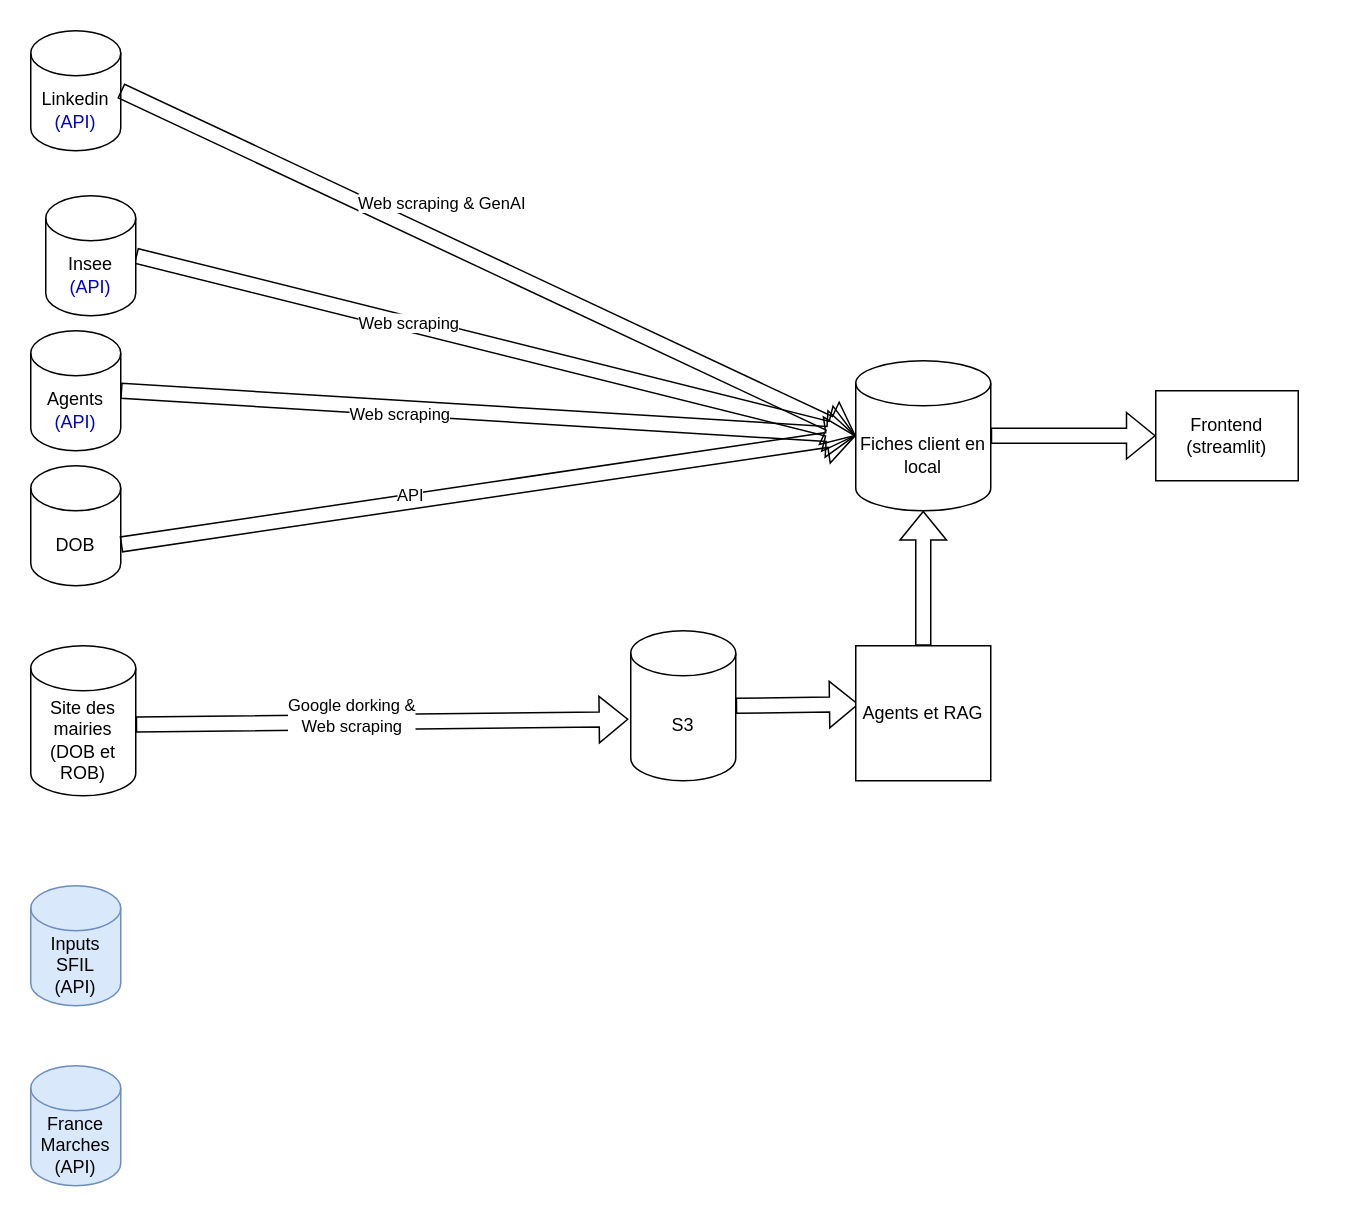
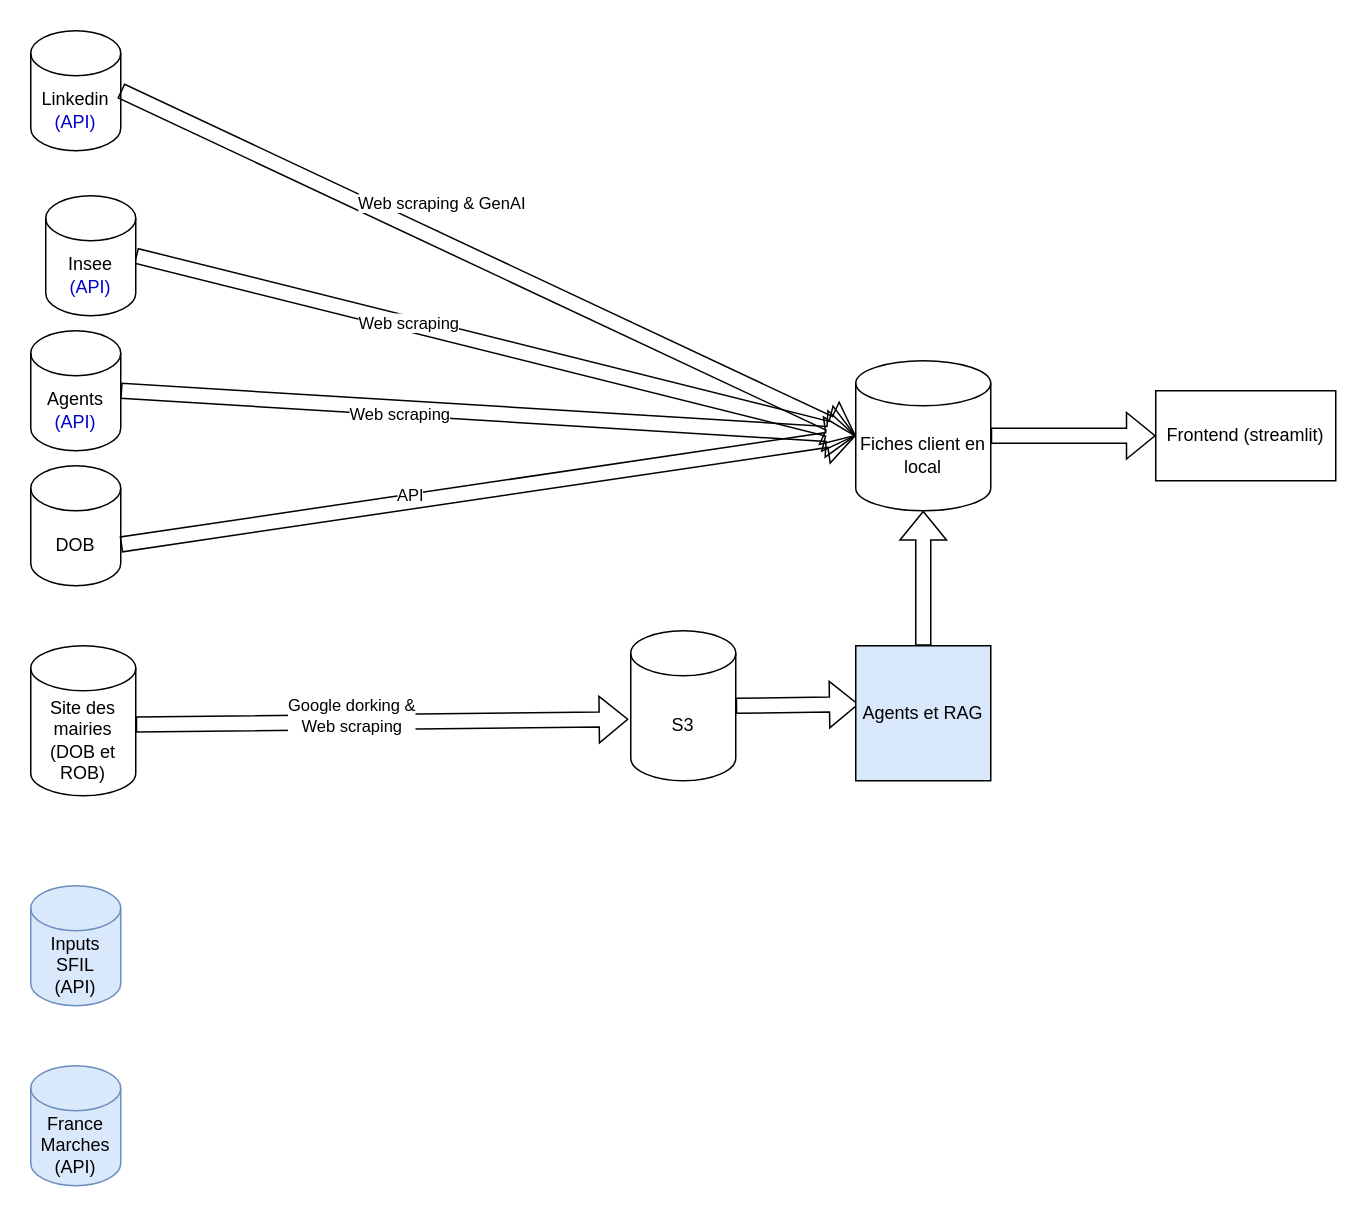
node "Frontend (streamlit)": size 143x90 -> 180x90
node "Agents et RAG": fillcolor #ffffff -> #dae8fc
